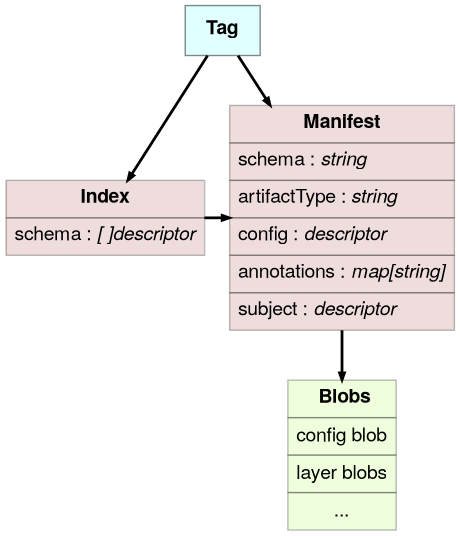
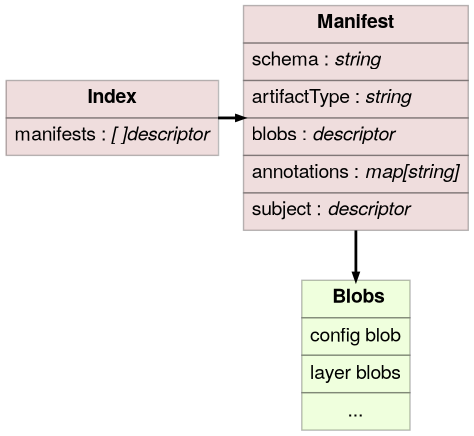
node "Tag": removed
node "Index": text "schema :" -> "manifests :"
node "Manifest": text "config :" -> "blobs :"
